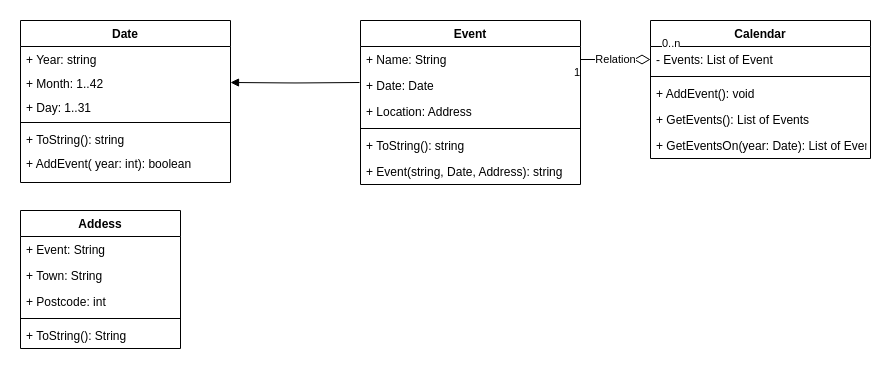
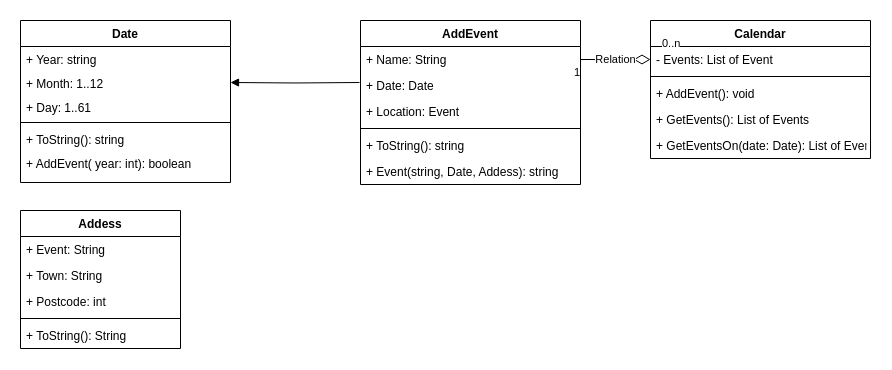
node "Event": label "Event" -> "AddEvent"
node "+ Month: 1..42": label "+ Month: 1..42" -> "+ Month: 1..12"
node "+ Day: 1..31": label "+ Day: 1..31" -> "+ Day: 1..61"
node "+ Location: Address": label "+ Location: Address" -> "+ Location: Event"
node "+ GetEventsOn(year: Date): List of Events": label "+ GetEventsOn(year: Date): List of Events" -> "+ GetEventsOn(date: Date): List of Events"
node "+ Event(string, Date, Address): string": label "+ Event(string, Date, Address): string" -> "+ Event(string, Date, Addess): string"
